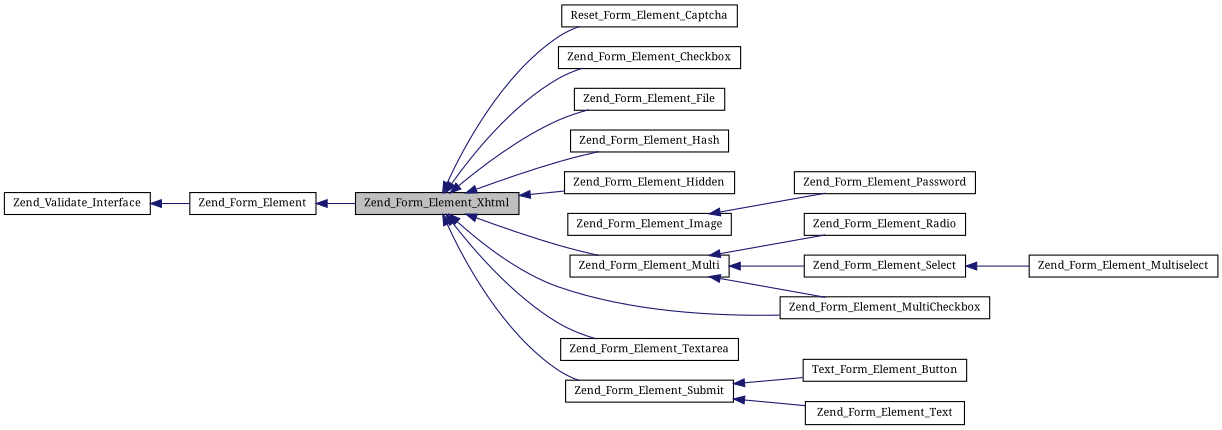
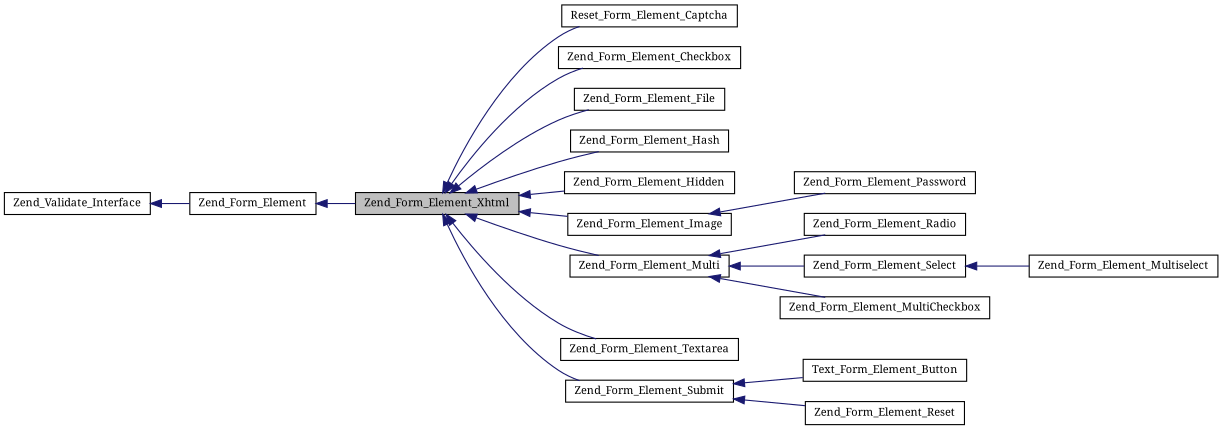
edge "Zend_Form_Element_MultiCheckbox" -> "Zend_Form_Element_Xhtml": now "Zend_Form_Element_Image" -> "Zend_Form_Element_Xhtml"
node "Zend_Form_Element_Text": label "Zend_Form_Element_Text" -> "Zend_Form_Element_Reset"
